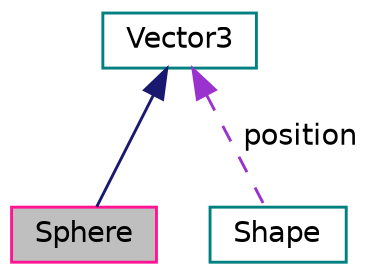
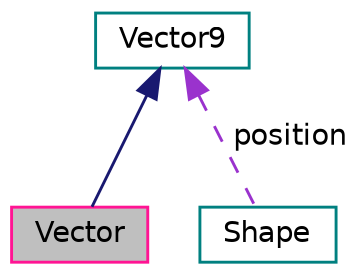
node "Vector3": label "Vector3" -> "Vector9"
node "Sphere": label "Sphere" -> "Vector"
